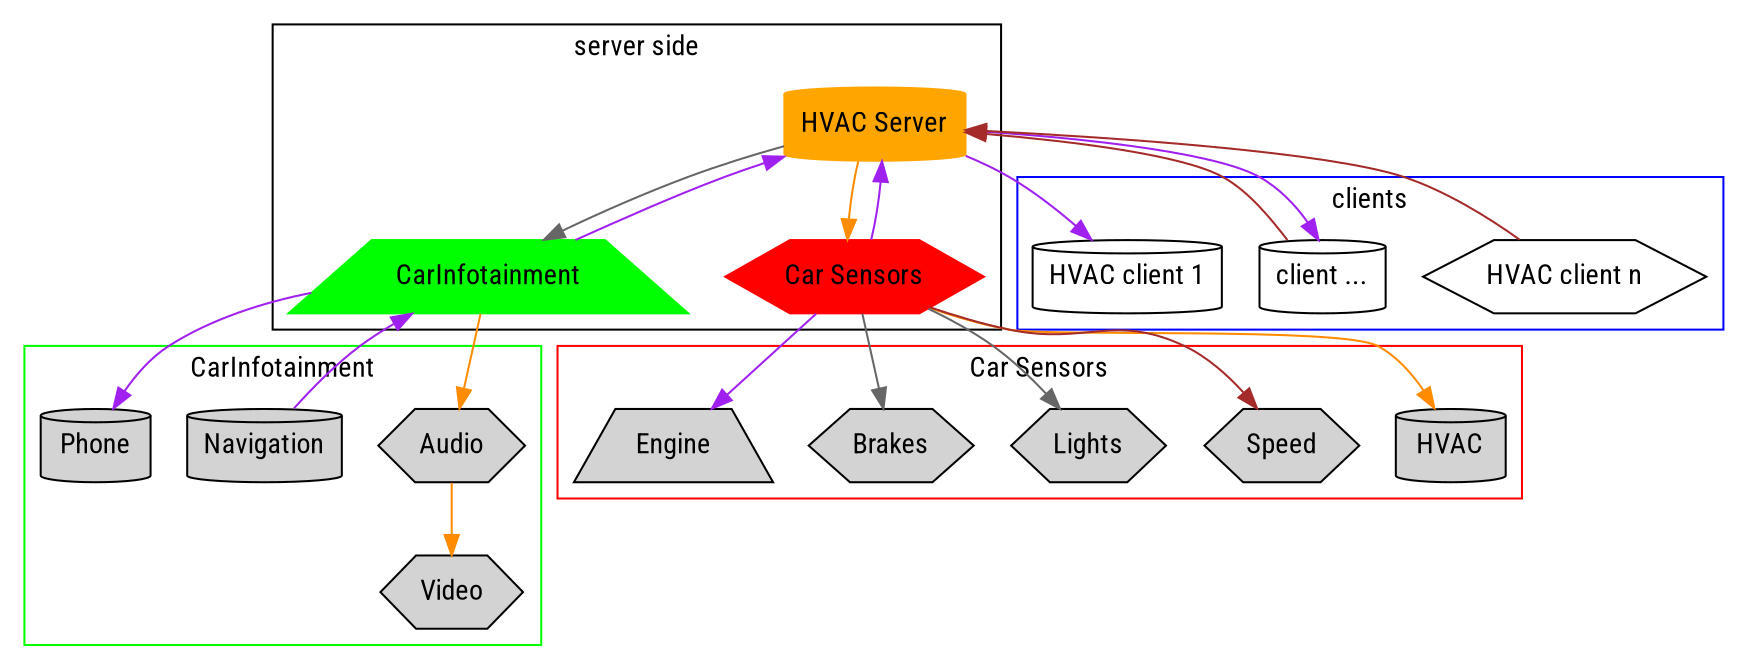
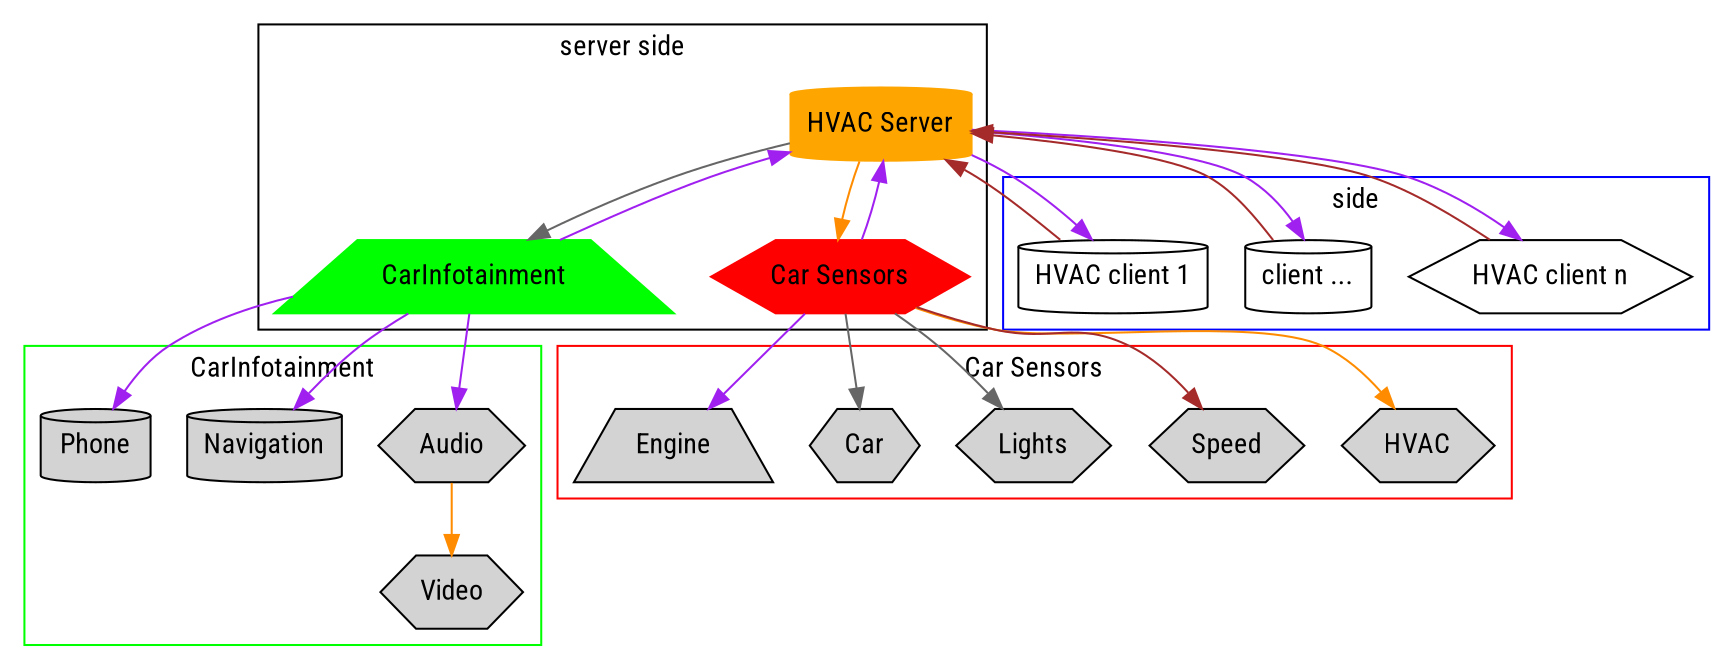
edge "HVAC Server" -> "HVAC client n": added
cluster "clients": label "clients" -> "side"
edge "HVAC client 1" -> "HVAC Server": added
edge "CarInfotainment" -> "Audio": color darkorange -> purple
edge "Navigation" -> "CarInfotainment": reversed
node "Brakes": label "Brakes" -> "Car"
node "HVAC": shape cylinder -> hexagon
